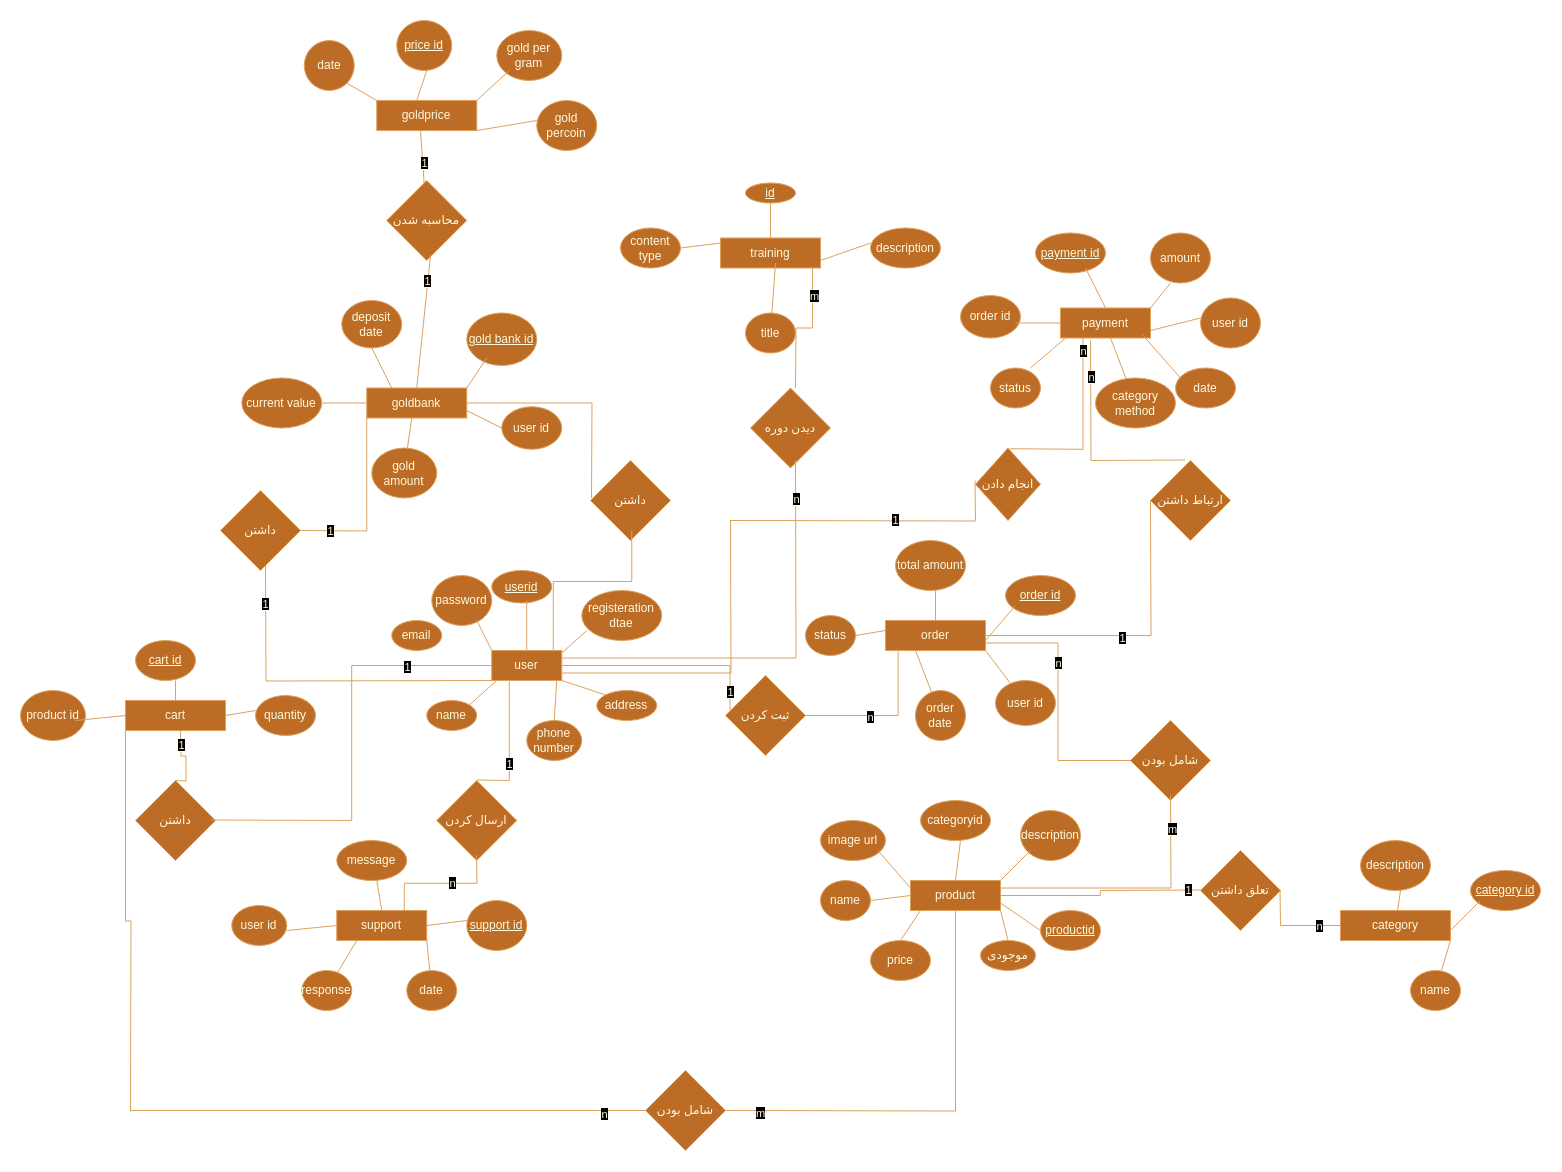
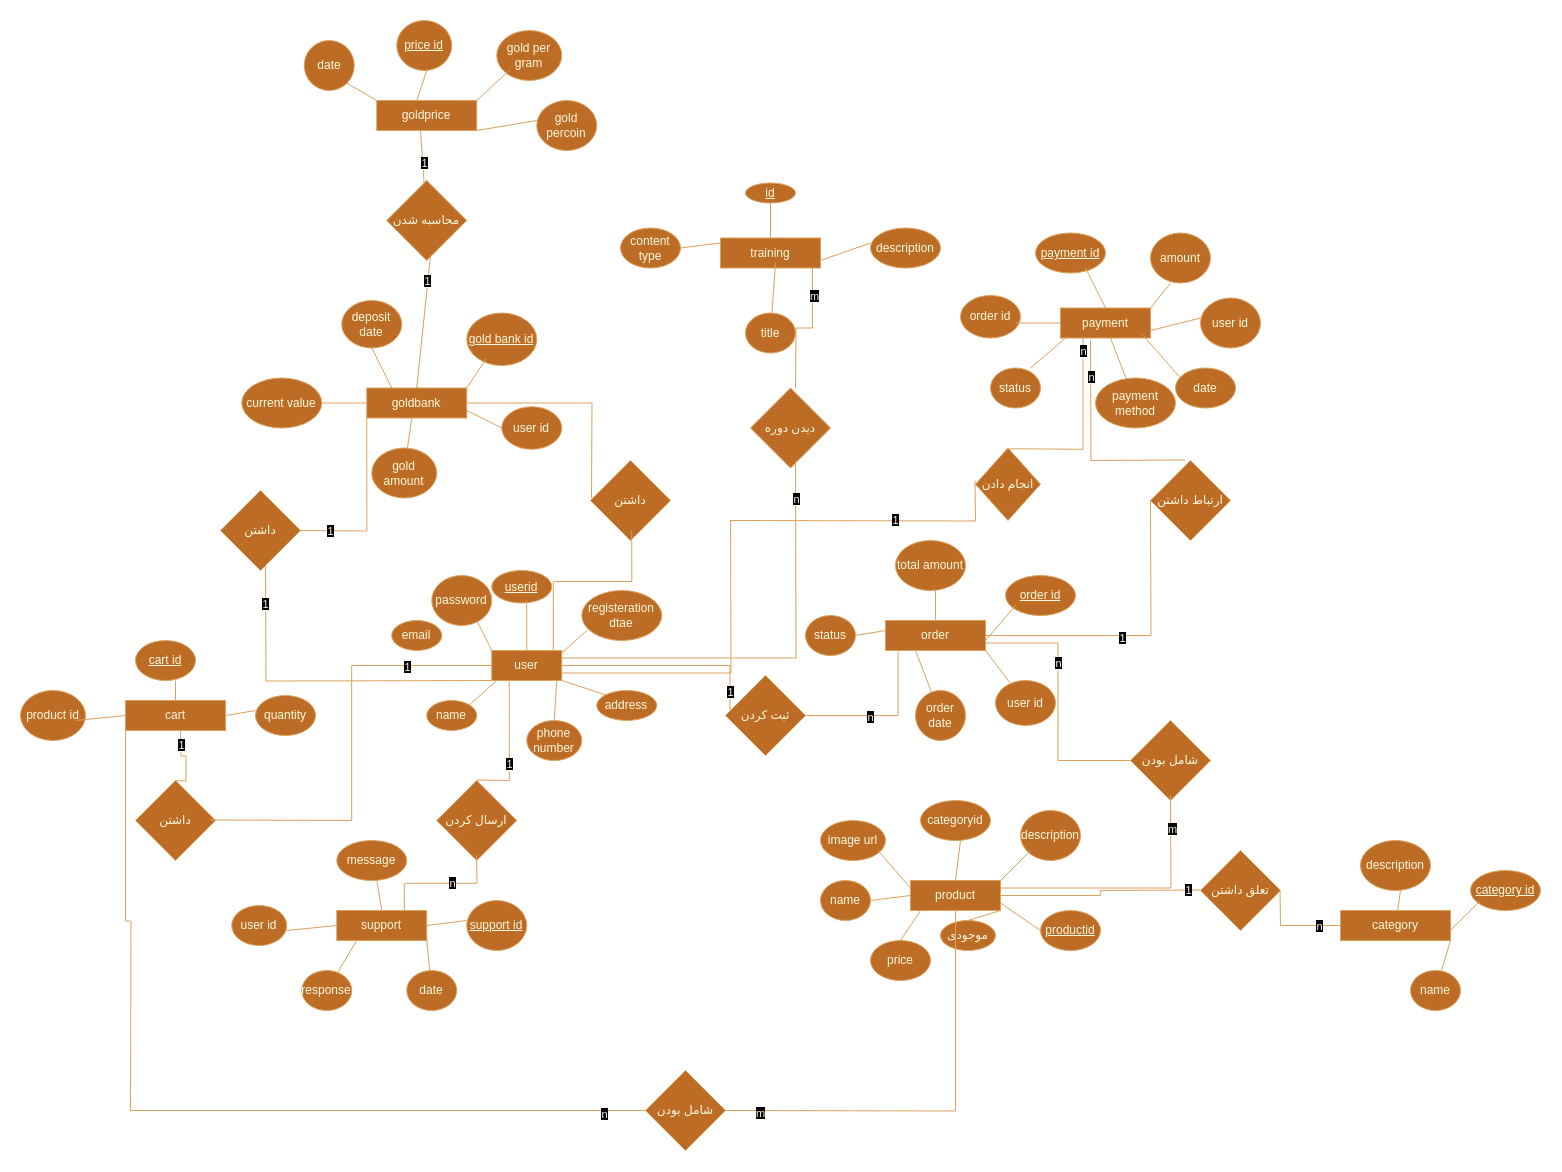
node "category method": label "category method" -> "payment method"
node "موجودی": moved (1008, 956) -> (968, 936)
